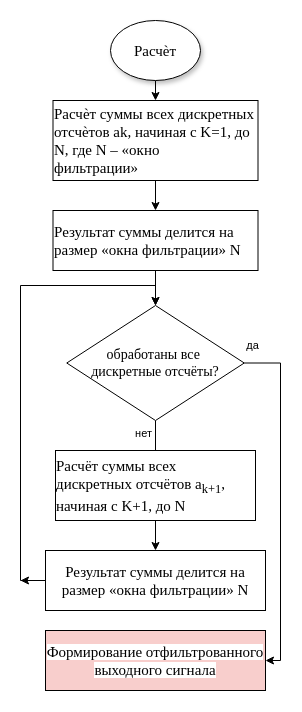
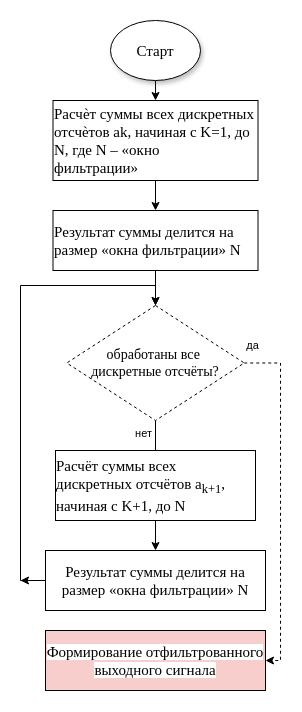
node "Расчѐт": label "Расчѐт" -> "Старт"
node "обработаны все дискретные отсчёты?": style solid -> dashed
edge "обработаны все дискретные отсчёты?" -> "Формирование отфильтрованного выходного сигнала": style solid -> dashed
